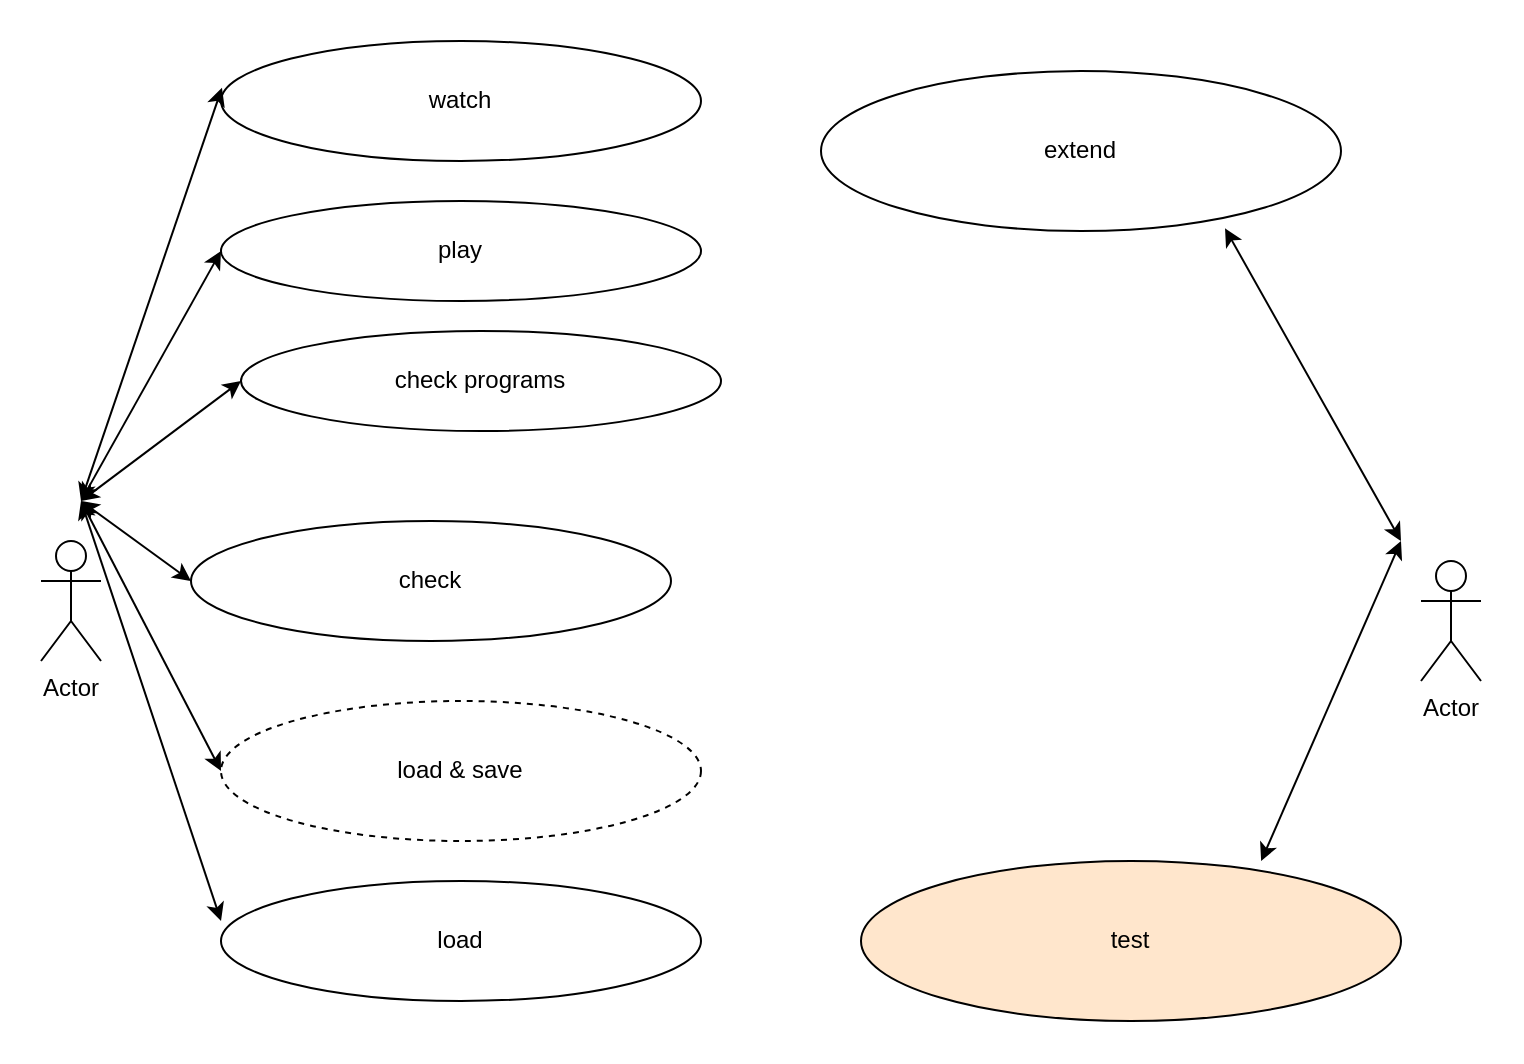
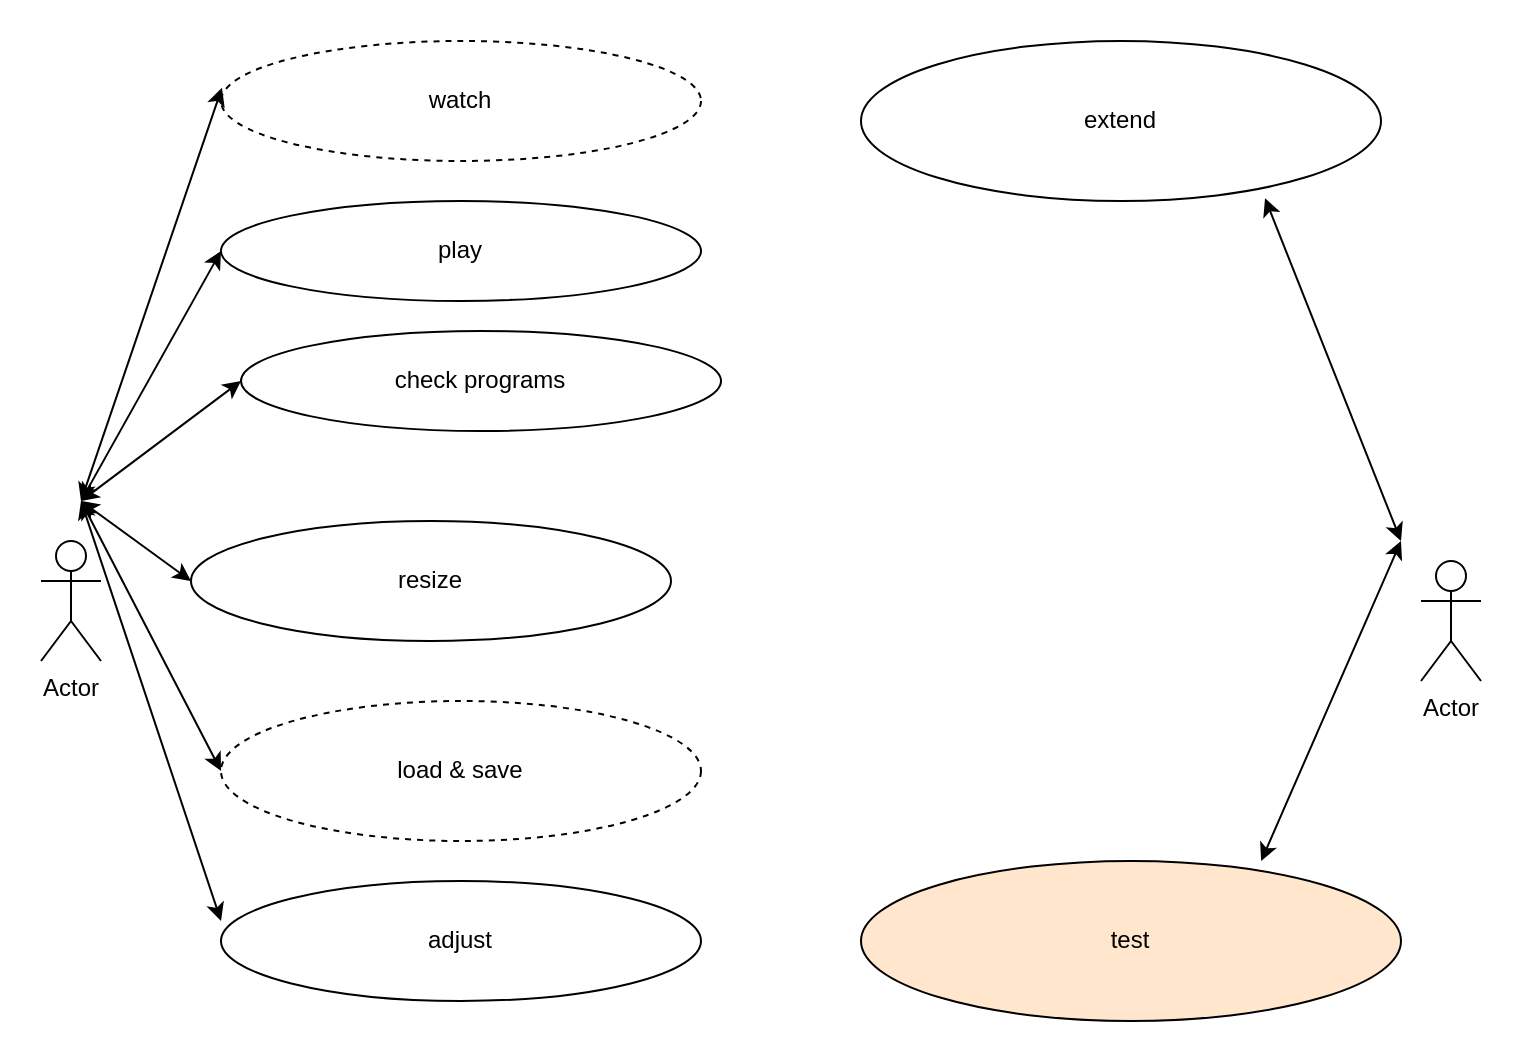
node "watch": style solid -> dashed
node "extend": moved (1081, 151) -> (1121, 121)
node "check": label "check" -> "resize"
node "load": label "load" -> "adjust"
